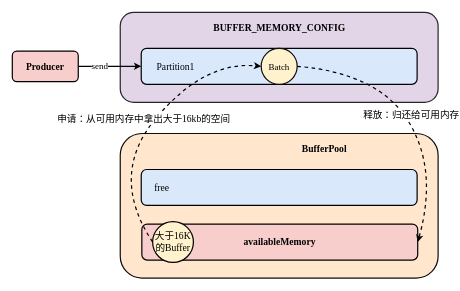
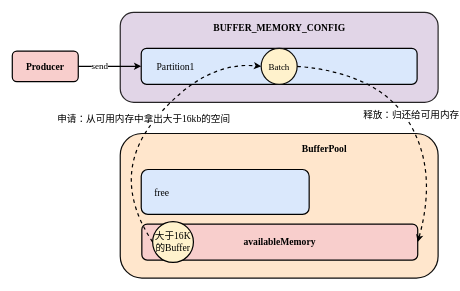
node "free": size 276x36 -> 168x45
